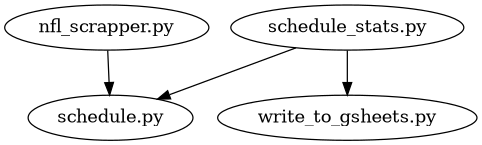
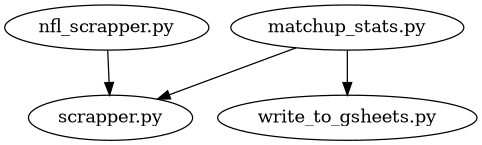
node "schedule_stats.py": label "schedule_stats.py" -> "matchup_stats.py"
node "schedule.py": label "schedule.py" -> "scrapper.py"
